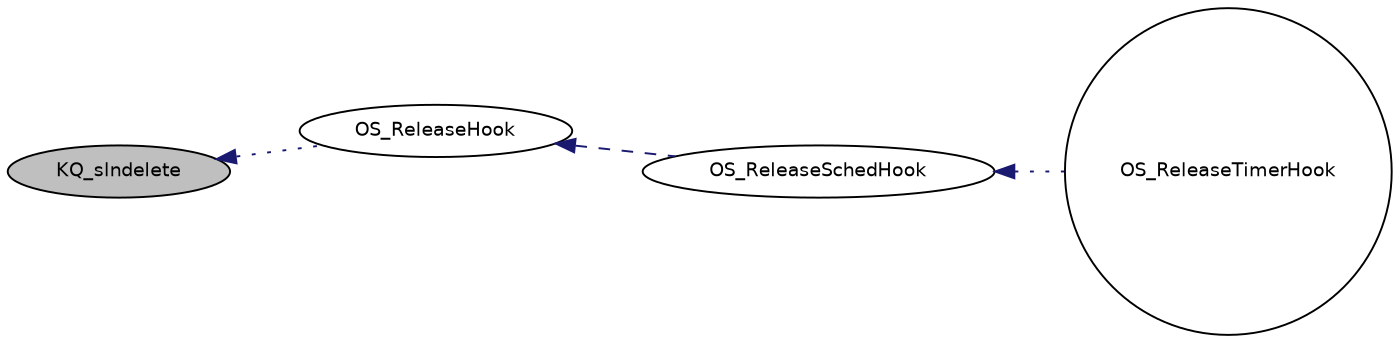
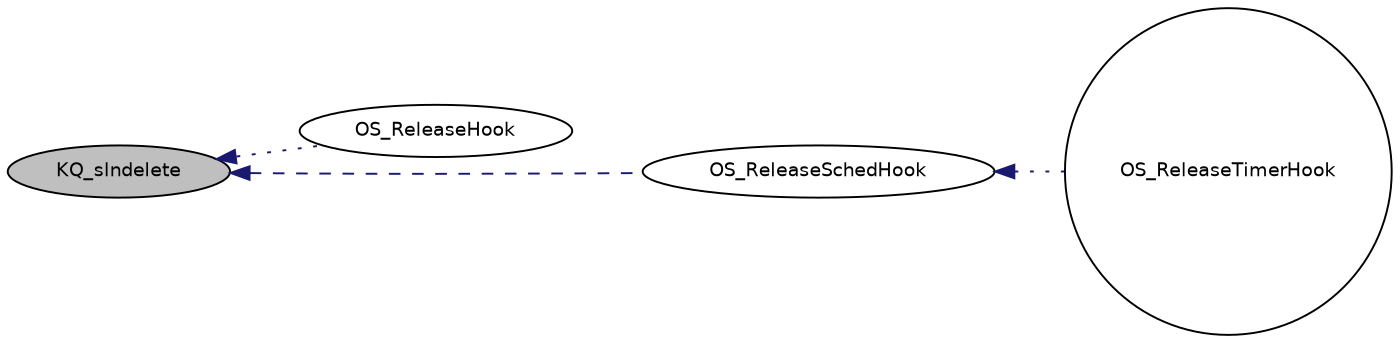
edge "OS_ReleaseSchedHook" -> "OS_ReleaseHook": now "OS_ReleaseSchedHook" -> "KQ_slndelete"
